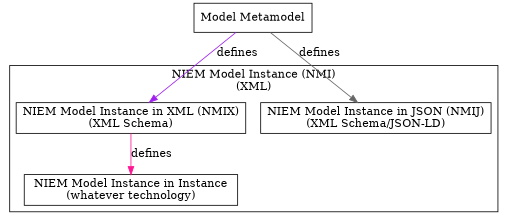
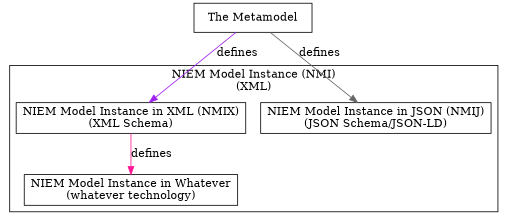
node "Model Metamodel": label "Model Metamodel" -> "The Metamodel"
node "NIEM Model Instance in JSON (NMIJ) (XML Schema/JSON-LD)": label "NIEM Model Instance in JSON (NMIJ) (XML Schema/JSON-LD)" -> "NIEM Model Instance in JSON (NMIJ) (JSON Schema/JSON-LD)"
node "NIEM Model Instance in Instance (whatever technology)": label "NIEM Model Instance in Instance (whatever technology)" -> "NIEM Model Instance in Whatever (whatever technology)"
